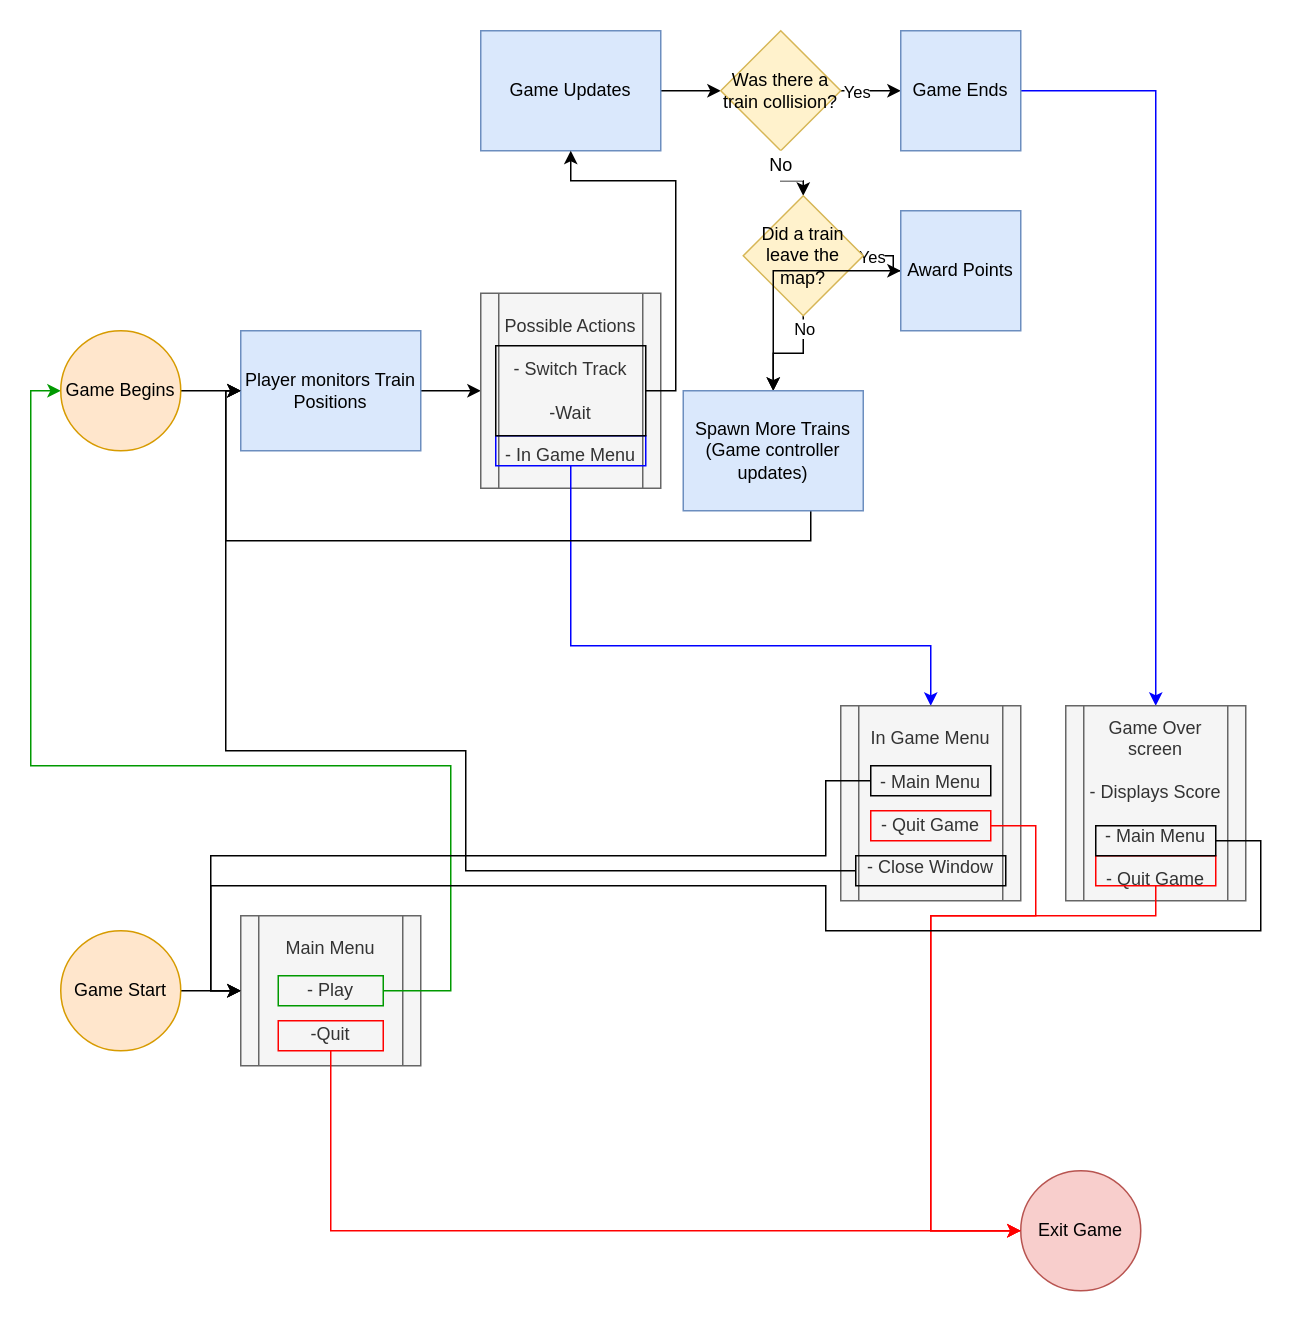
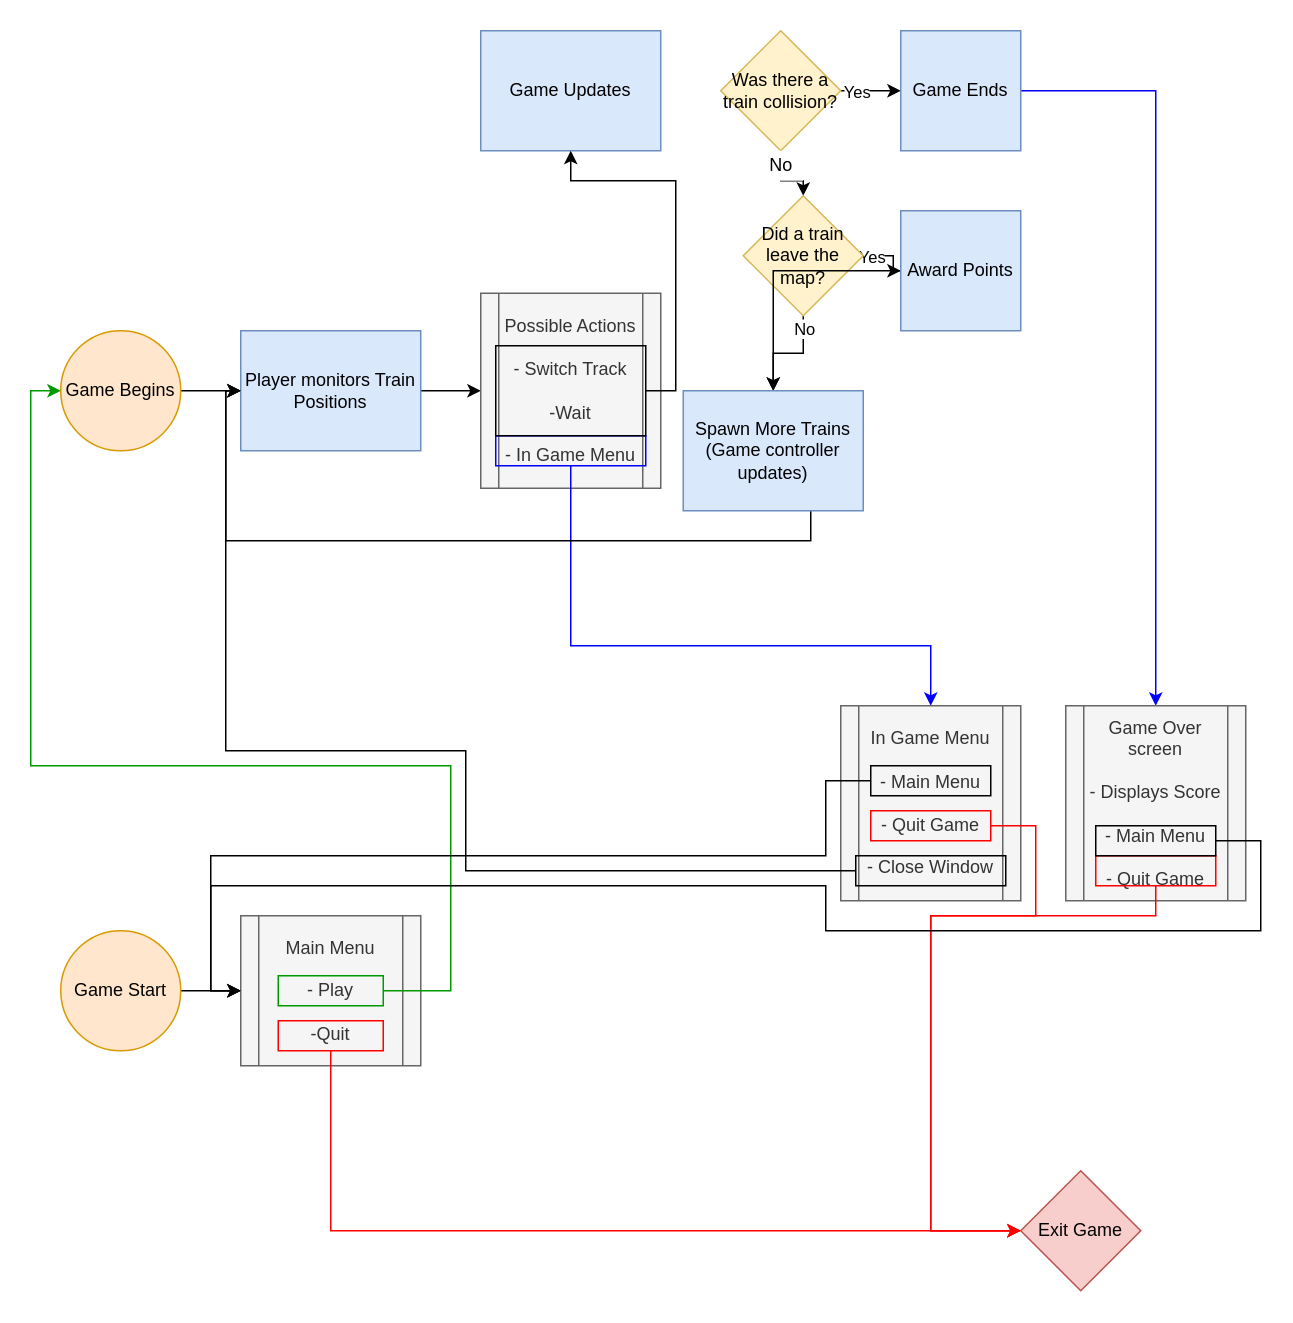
edge "Game Updates" -> "Was there a train collision?": removed
node "Exit Game": shape ellipse -> diamond
